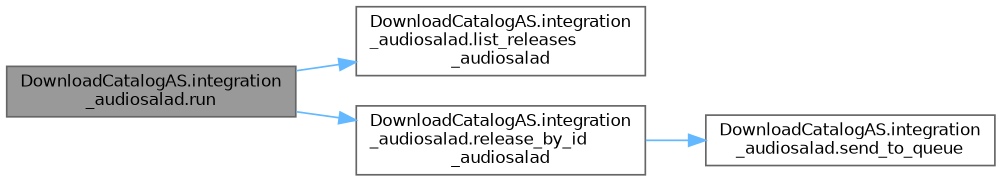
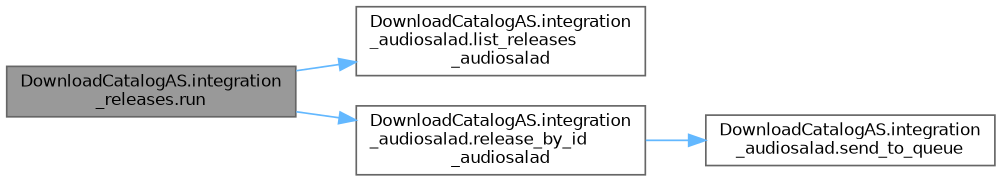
node "DownloadCatalogAS.integration _audiosalad.run": label "DownloadCatalogAS.integration _audiosalad.run" -> "DownloadCatalogAS.integration _releases.run"
